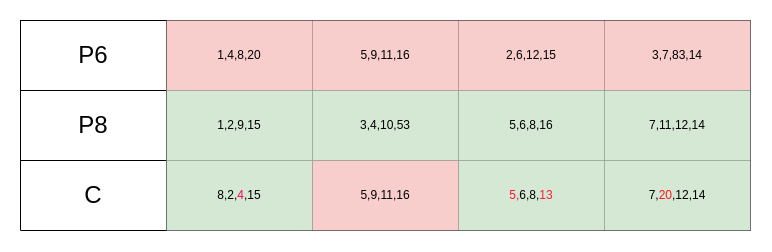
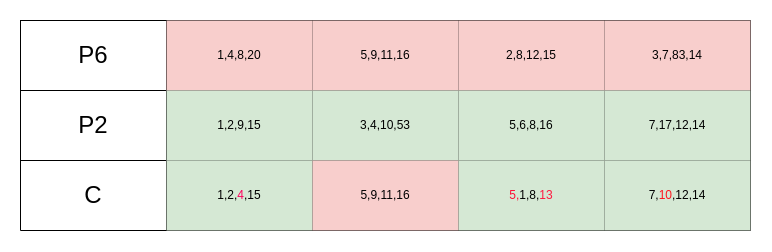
node "2,6,12,15": label "2,6,12,15" -> "2,8,12,15"
node "P8": label "P8" -> "P2"
node "7,11,12,14": label "7,11,12,14" -> "7,17,12,14"
node "8,2,4,15": label "8,2,4,15" -> "1,2,4,15"
node "5,6,8,13": label "5,6,8,13" -> "5,1,8,13"
node "7,20,12,14": label "7,20,12,14" -> "7,10,12,14"
